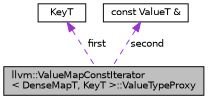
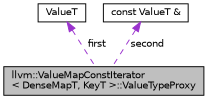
node "KeyT": label "KeyT" -> "ValueT"
